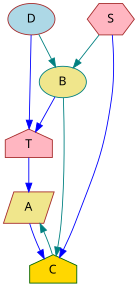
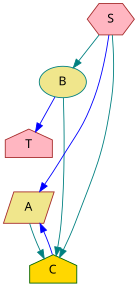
node "D": removed
edge "S" -> "C": color blue -> teal
edge "T" -> "A": now "S" -> "A"
edge "A" -> "C": color blue -> teal
edge "C" -> "A": color teal -> blue
